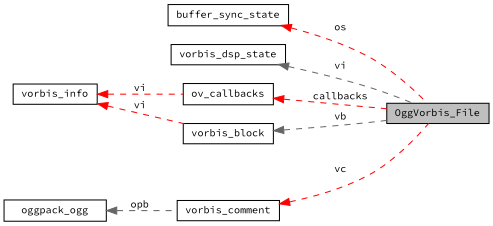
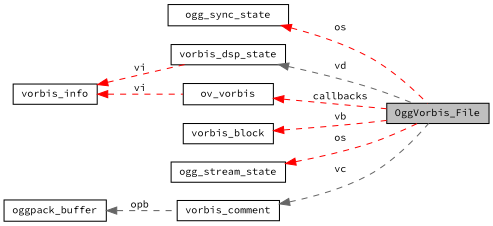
node "buffer_sync_state": label "buffer_sync_state" -> "ogg_sync_state"
edge "OggVorbis_File" -> "vorbis_dsp_state": label " vi" -> " vd"
node "ov_callbacks": label "ov_callbacks" -> "ov_vorbis"
edge "vorbis_block" -> "vorbis_info": now "vorbis_dsp_state" -> "vorbis_info"
edge "OggVorbis_File" -> "vorbis_block": color gray40 -> red
node "ogg_stream_state": added
edge "OggVorbis_File" -> "vorbis_comment": color red -> gray40
node "oggpack_ogg": label "oggpack_ogg" -> "oggpack_buffer"
